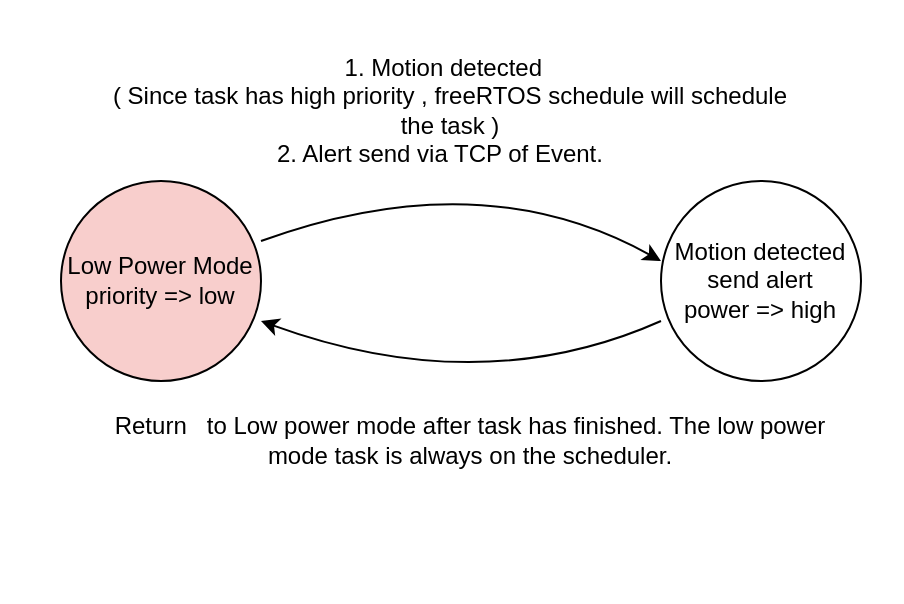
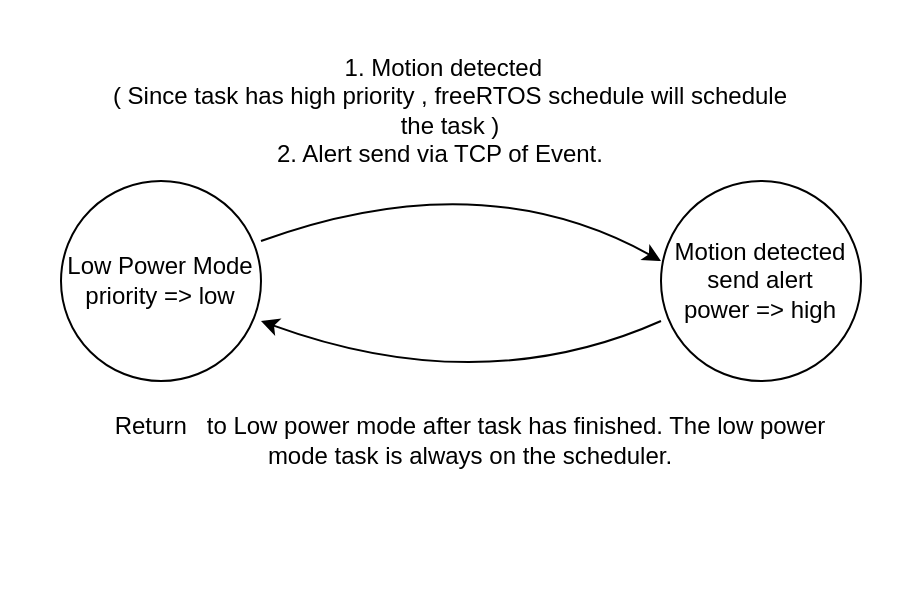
node "Low Power Mode priority => low": fillcolor #f8cecc -> #ffffff
